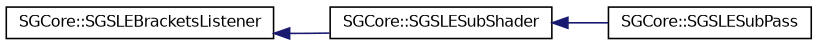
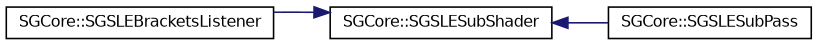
edge "SGCore::SGSLESubShader" -> "SGCore::SGSLEBracketsListener": reversed
